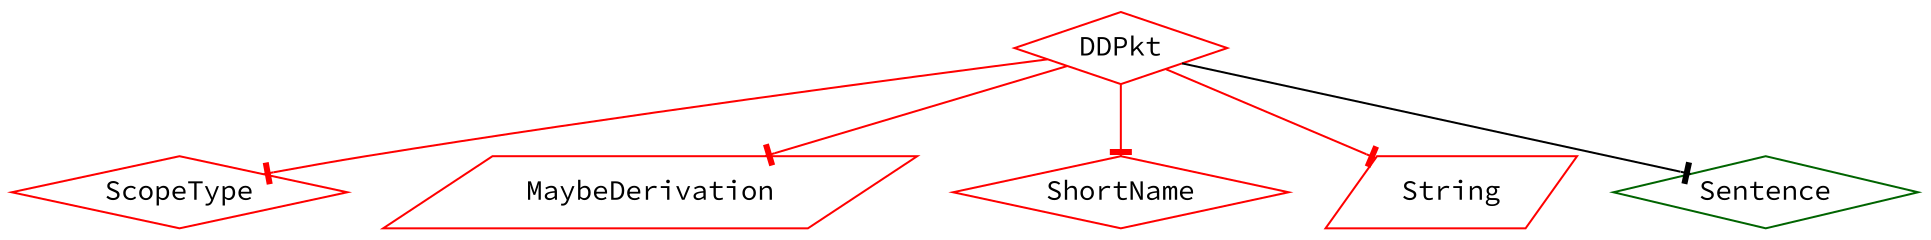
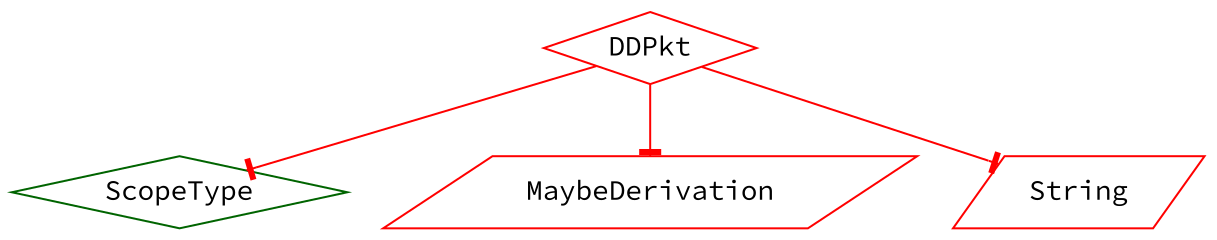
node "ScopeType": color red -> darkgreen
node "ShortName": removed
node "Sentence": removed
